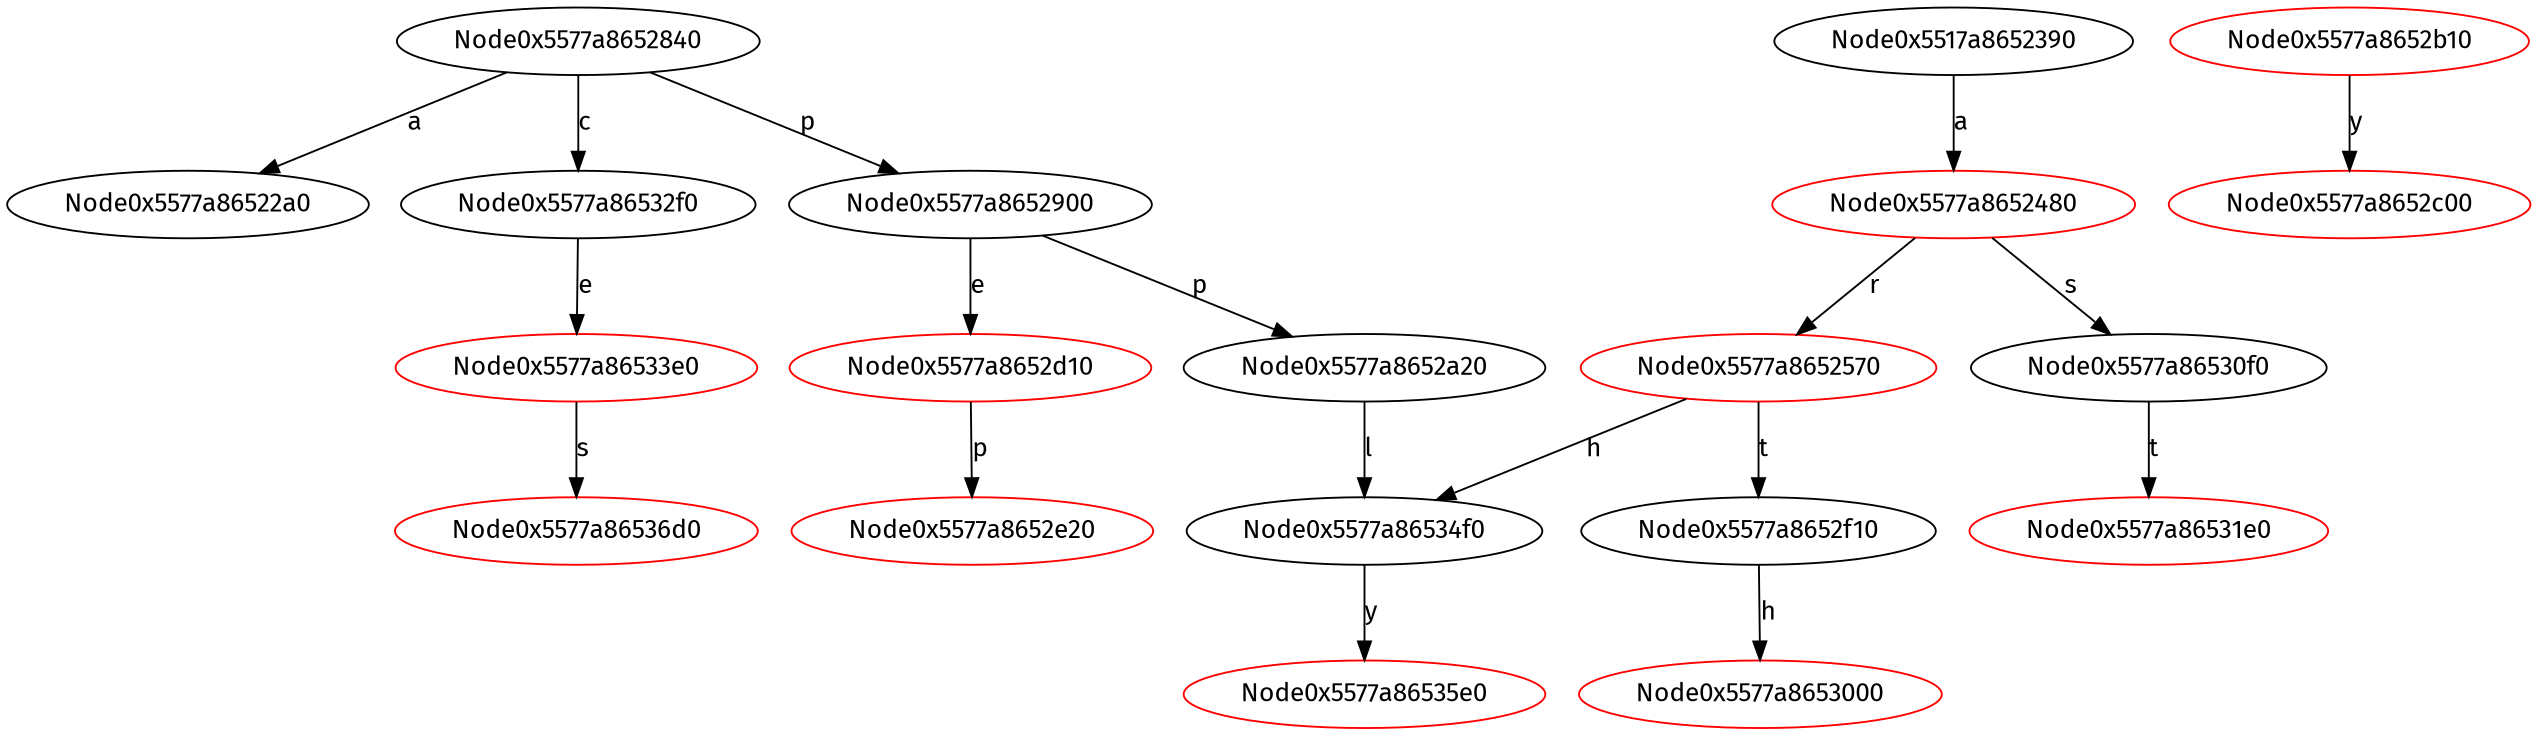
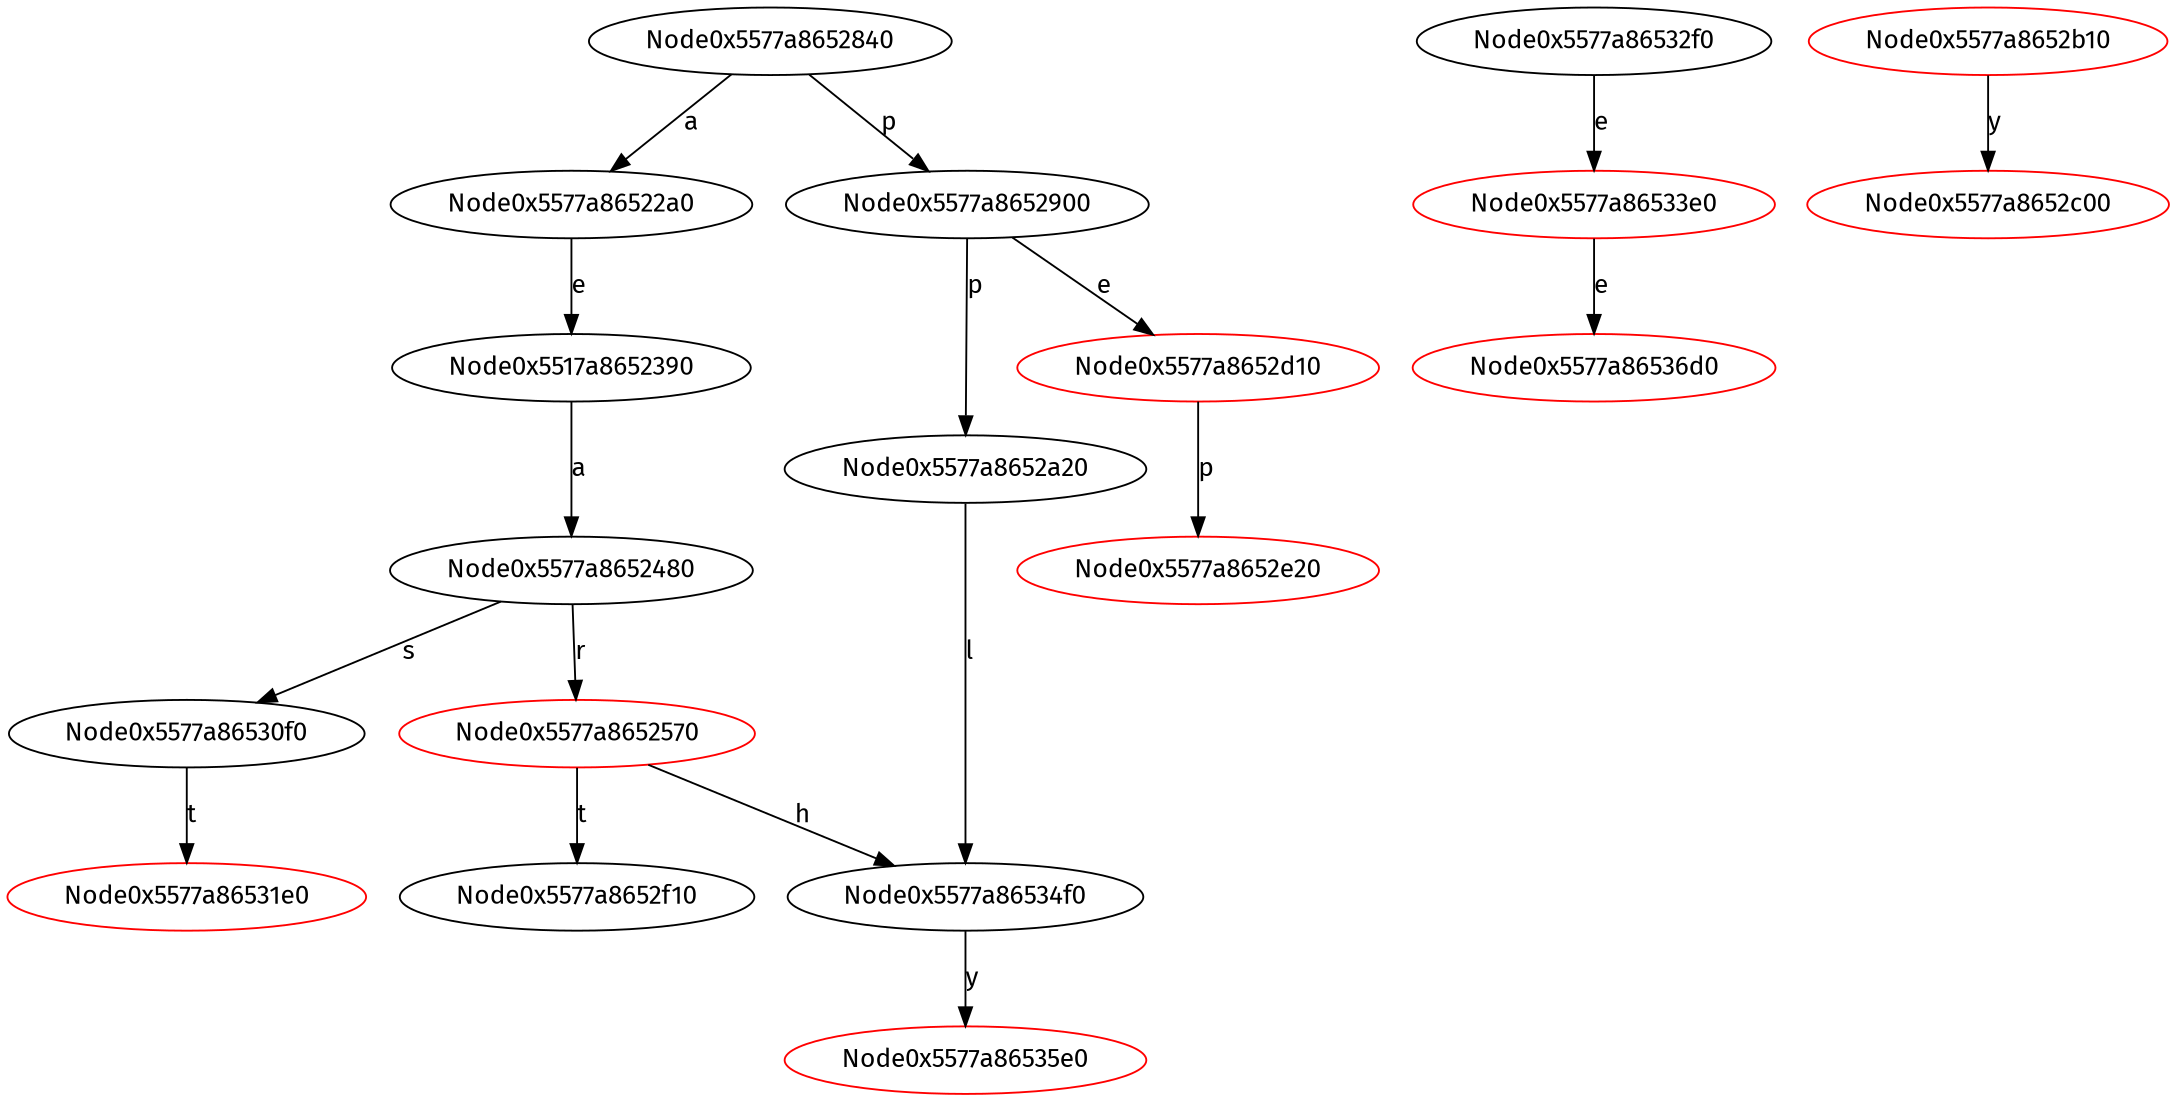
edge "Node0x5577a8652840" -> "Node0x5577a86532f0": removed, label "c"
node "Node0x5577a8652480": color red -> black
edge "Node0x5577a86522a0" -> "Node0x5517a8652390": added, label "e"
edge "Node0x5577a86533e0" -> "Node0x5577a86536d0": label "s" -> "e"
node "Node0x5577a8653000": removed
